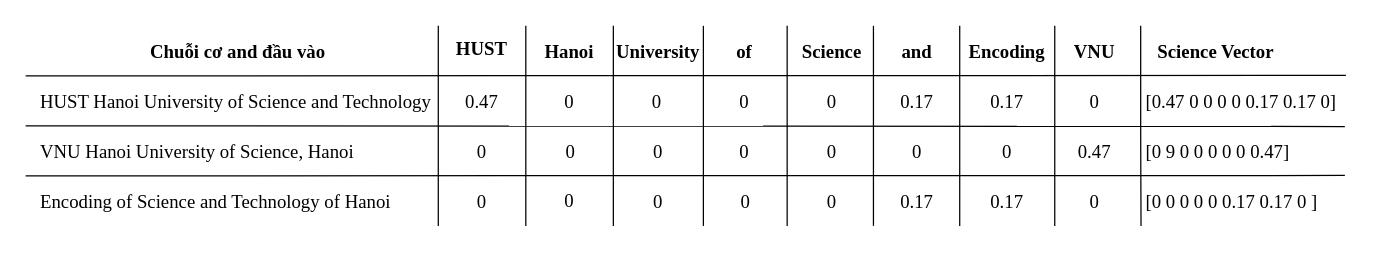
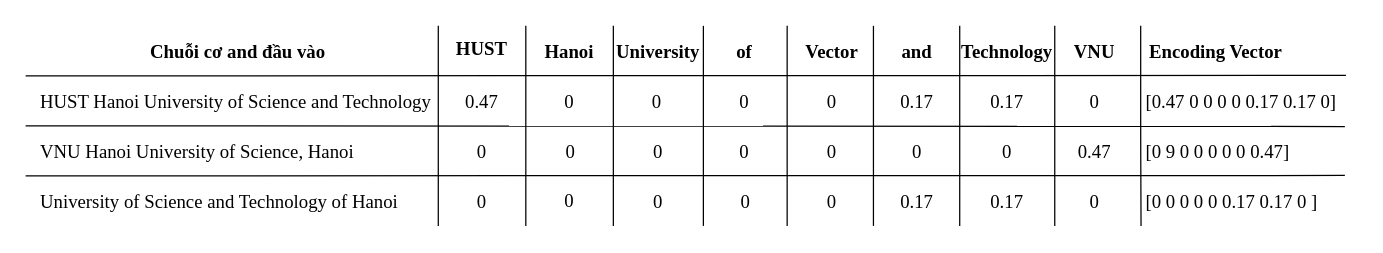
node "Science": label "Science" -> "Vector"
node "Encoding": label "Encoding" -> "Technology"
node "Science Vector": label "Science Vector" -> "Encoding Vector"
node "Encoding of Science and Technology of Hanoi": label "Encoding of Science and Technology of Hanoi" -> "University of Science and Technology of Hanoi"
